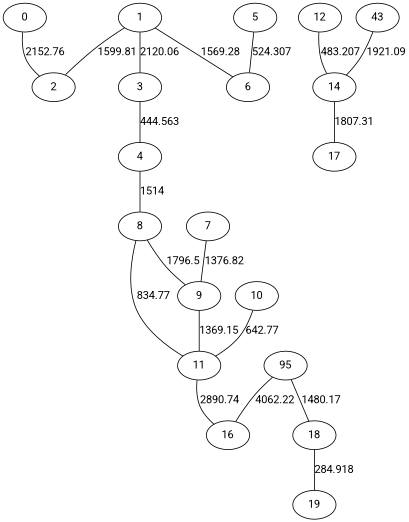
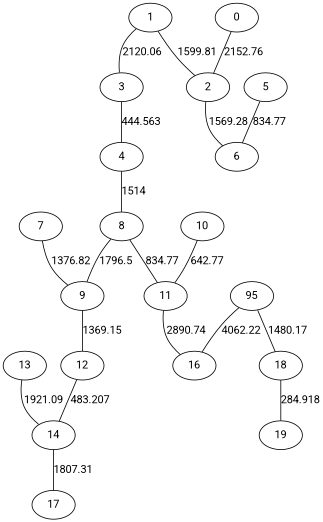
node "43": label "43" -> "13"
edge "1" -- "6": now "2" -- "6"
edge "5" -- "6": label "524.307" -> "834.77"
edge "9" -- "11": now "9" -- "12"
